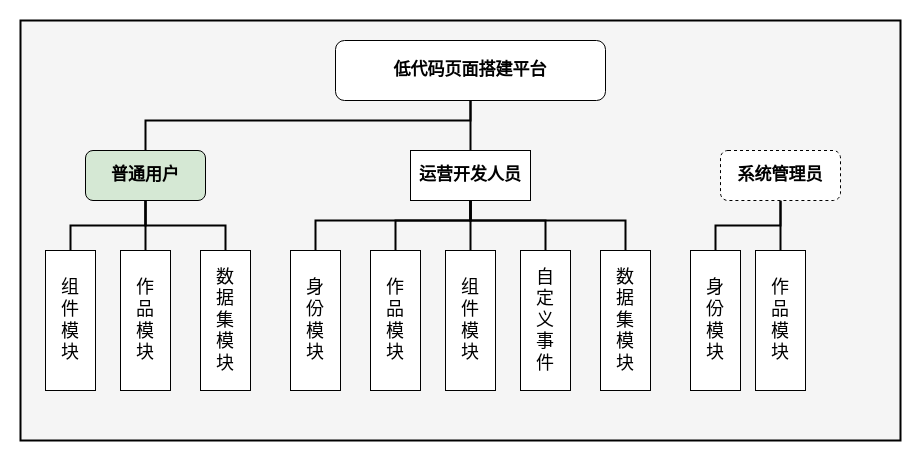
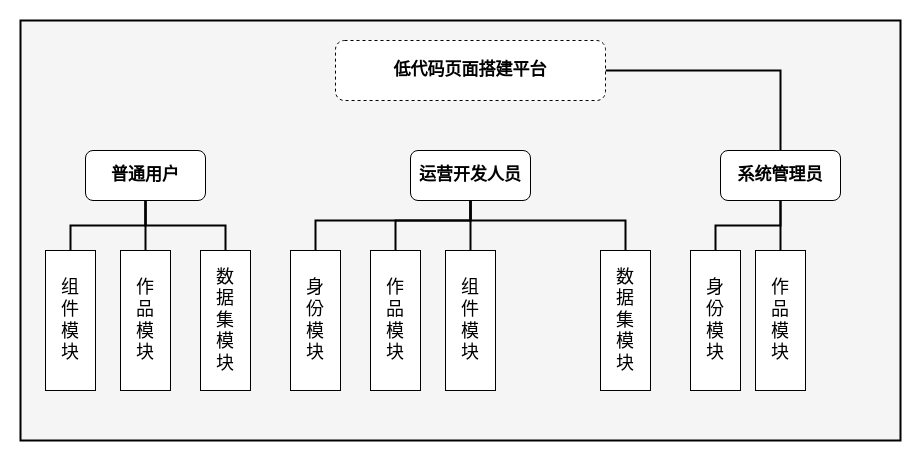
node "低代码页面搭建平台": style solid -> dashed
edge "低代码页面搭建平台" -- "普通用户": removed
edge "低代码页面搭建平台" -- "运营开发人员": now "低代码页面搭建平台" -- "系统管理员"
node "普通用户": fillcolor #d5e8d4 -> #ffffff
node "运营开发人员": shape rectangle -> rounded rectangle
node "系统管理员": style dashed -> solid
edge "运营开发人员" -- "自 定 义 事 件": removed
node "自 定 义 事 件": removed
